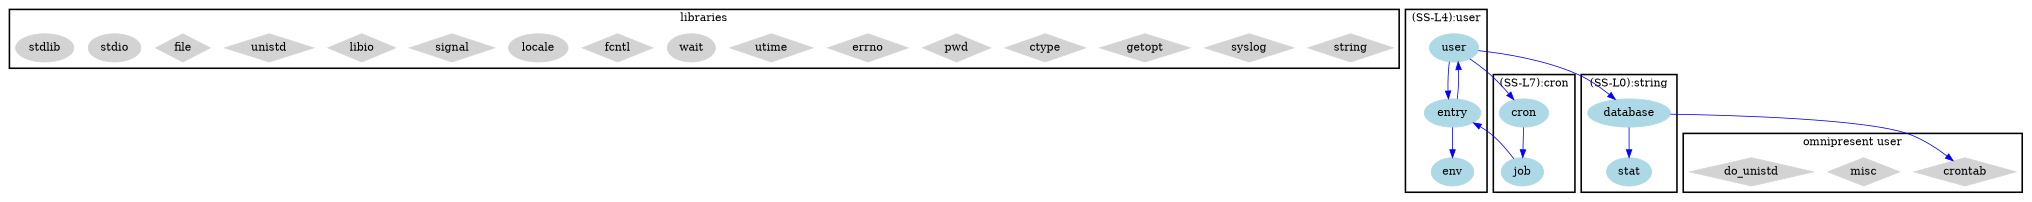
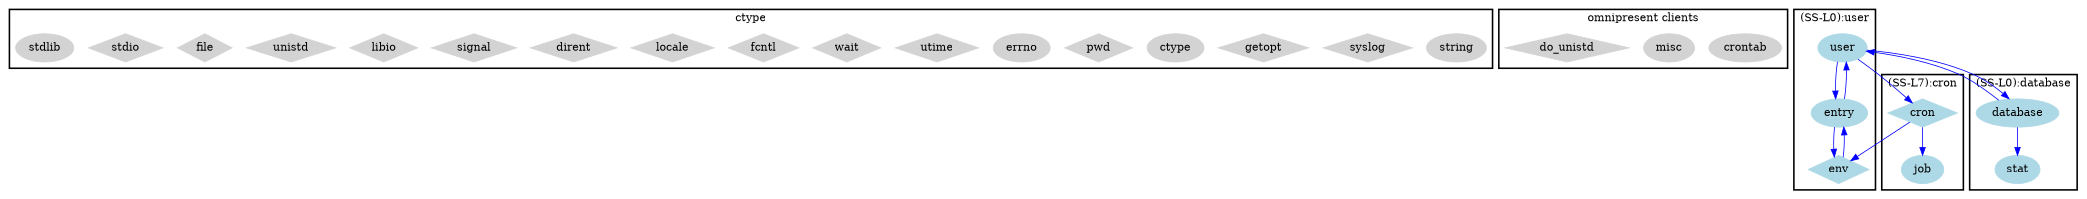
cluster "libraries": label "libraries" -> "ctype"
cluster "(SS-L4):user": label "(SS-L4):user" -> "(SS-L0):user"
node "stdio": shape ellipse -> diamond
node "locale": shape ellipse -> diamond
node "dirent": added
node "wait": shape ellipse -> diamond
node "errno": shape diamond -> ellipse
node "ctype": shape diamond -> ellipse
node "string": shape diamond -> ellipse
cluster "(SS-L0):string": label "(SS-L0):string" -> "(SS-L0):database"
node "cron": shape ellipse -> diamond
edge "database" -> "crontab": now "database" -> "user"
edge "cron" -> "env": added
edge "job" -> "entry": now "env" -> "entry"
cluster "omnipresent user": label "omnipresent user" -> "omnipresent clients"
node "env": shape ellipse -> diamond
node "misc": shape diamond -> ellipse
node "crontab": shape diamond -> ellipse
